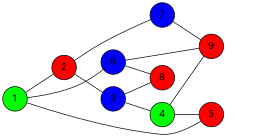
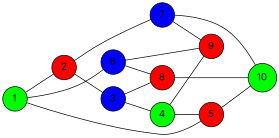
node "10": added
